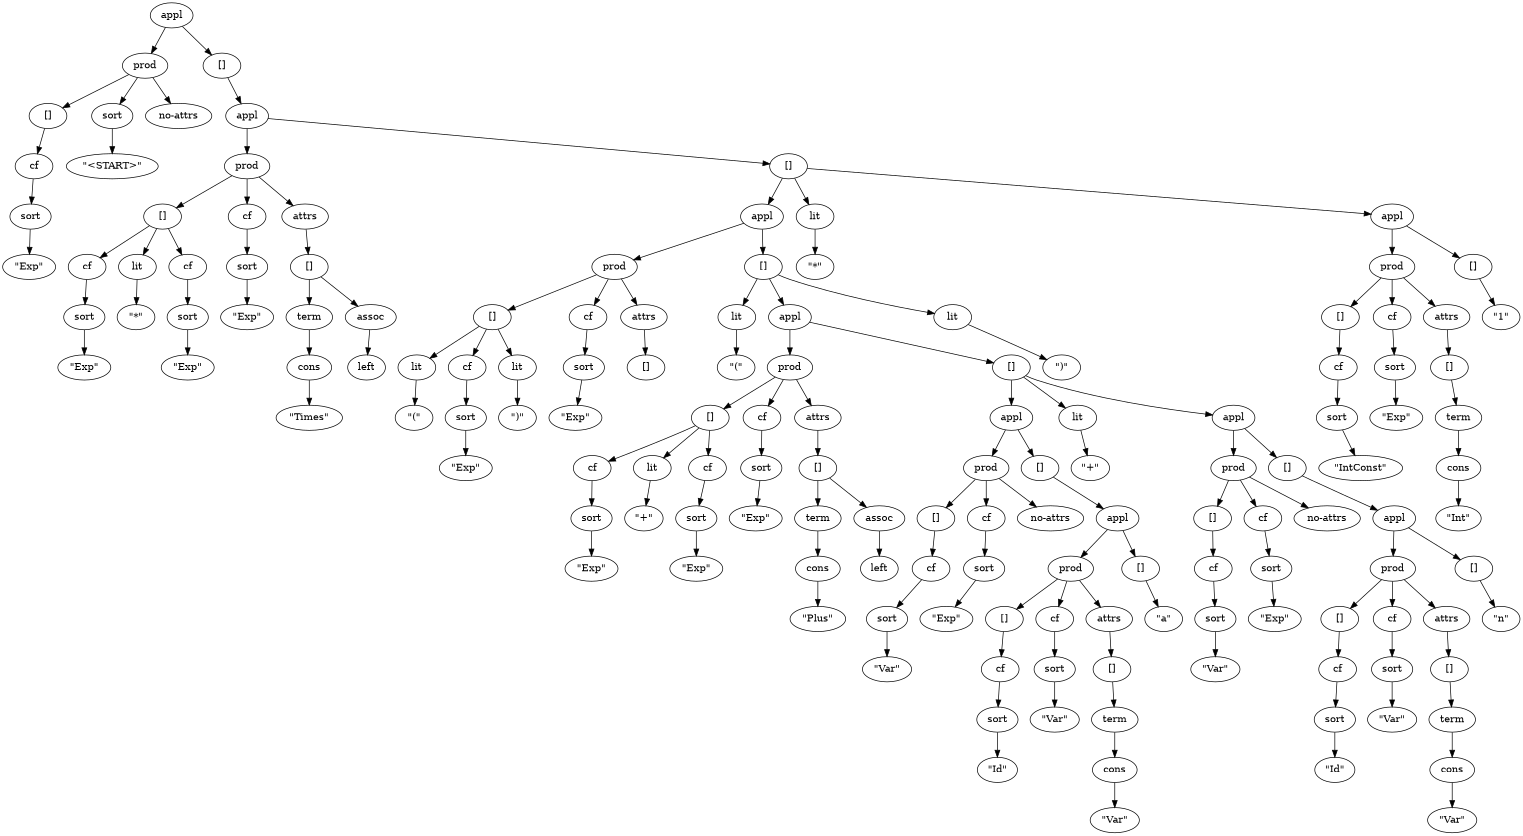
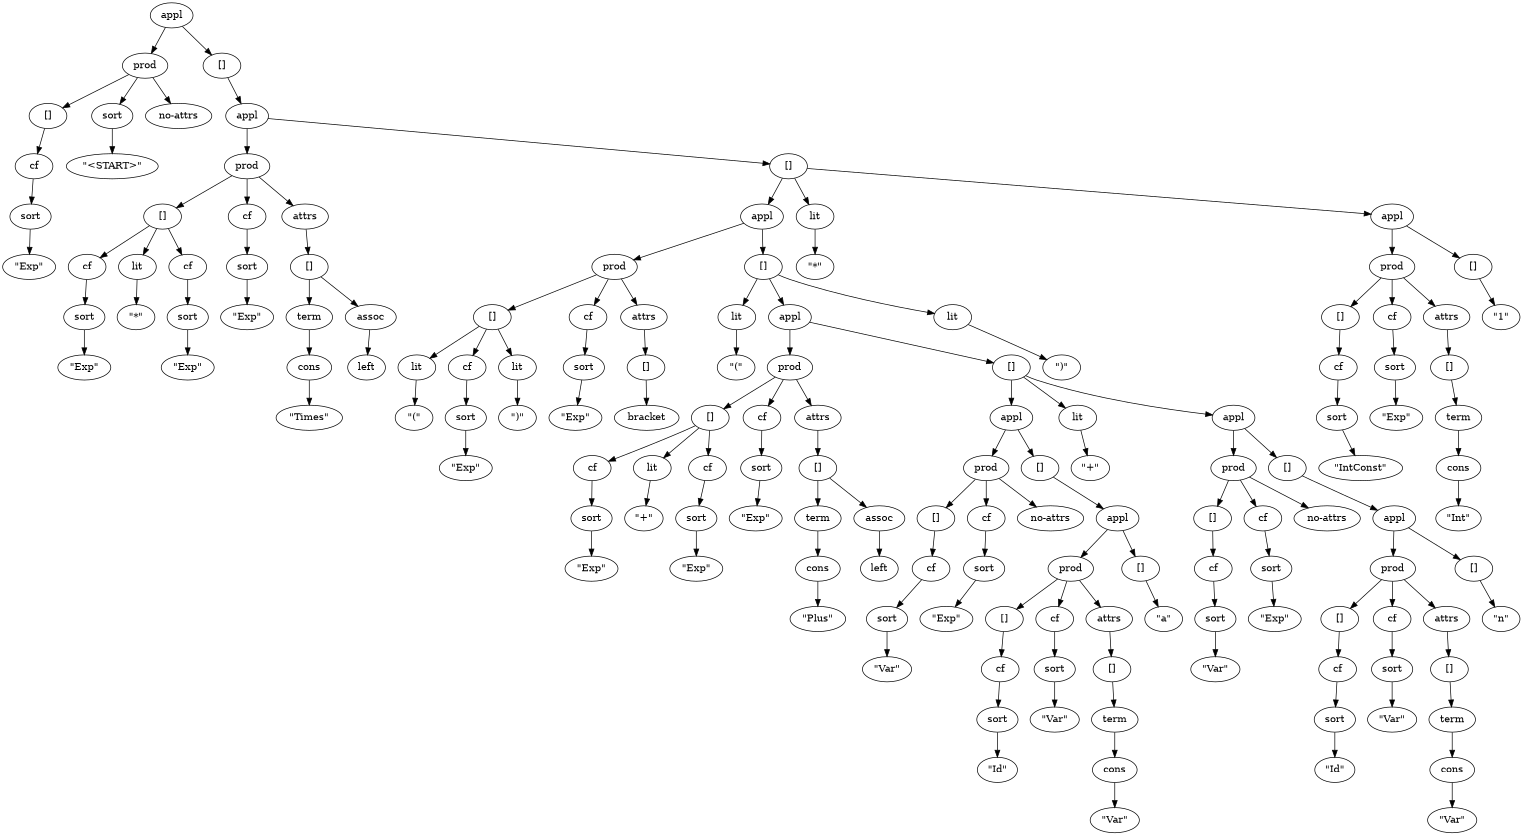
node "bracket": added
